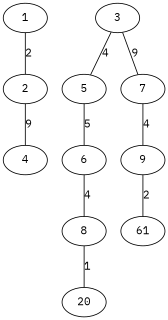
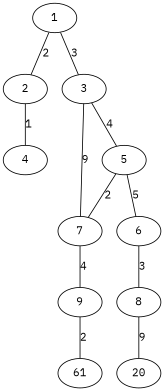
edge "1" -- "3": added, label "3"
edge "2" -- "4": label "9" -> "1"
edge "6" -- "8": label "4" -> "3"
edge "5" -- "7": added, label "2"
edge "8" -- "20": label "1" -> "9"
